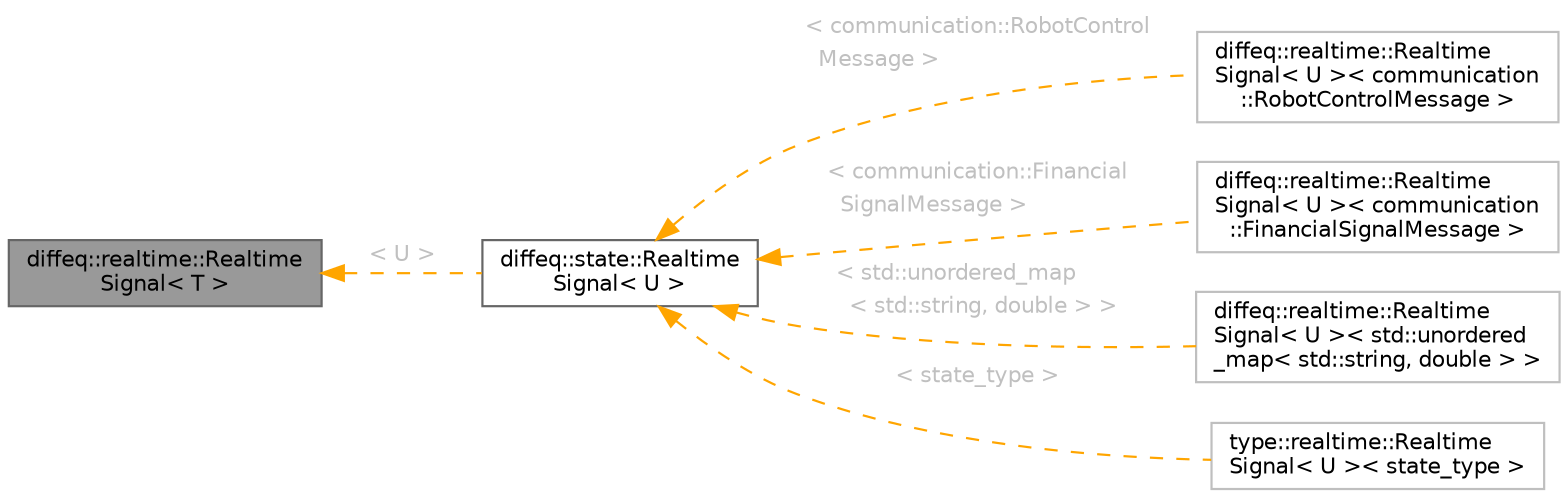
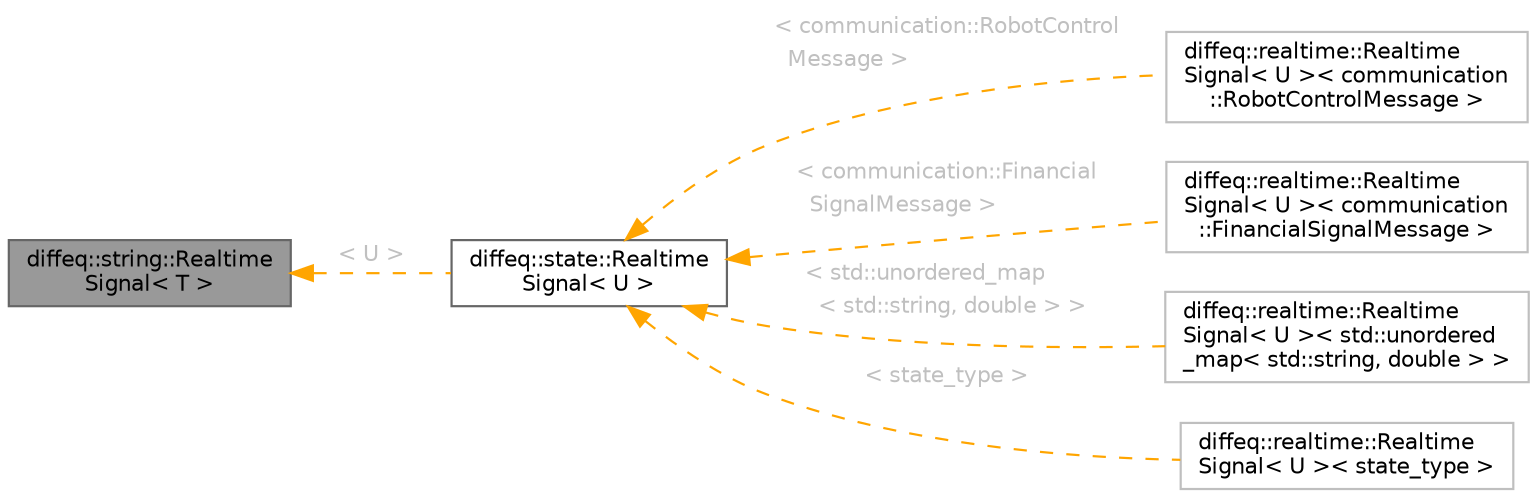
node "diffeq::realtime::Realtime Signal< T >": label "diffeq::realtime::Realtime Signal< T >" -> "diffeq::string::Realtime Signal< T >"
node "type::realtime::Realtime Signal< U >< state_type >": label "type::realtime::Realtime Signal< U >< state_type >" -> "diffeq::realtime::Realtime Signal< U >< state_type >"
